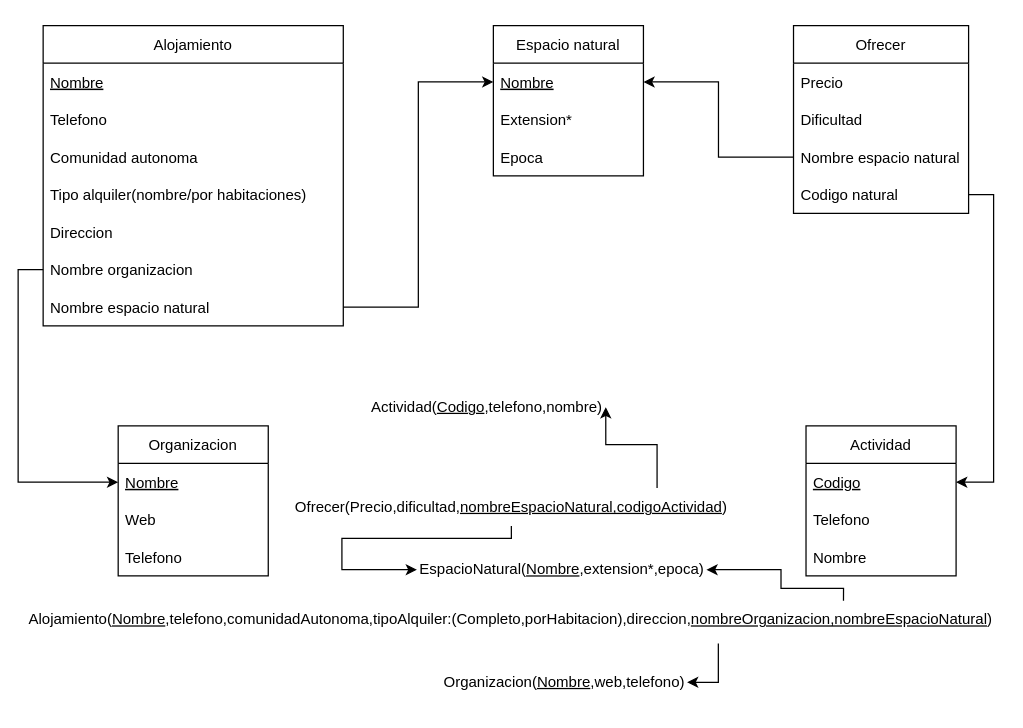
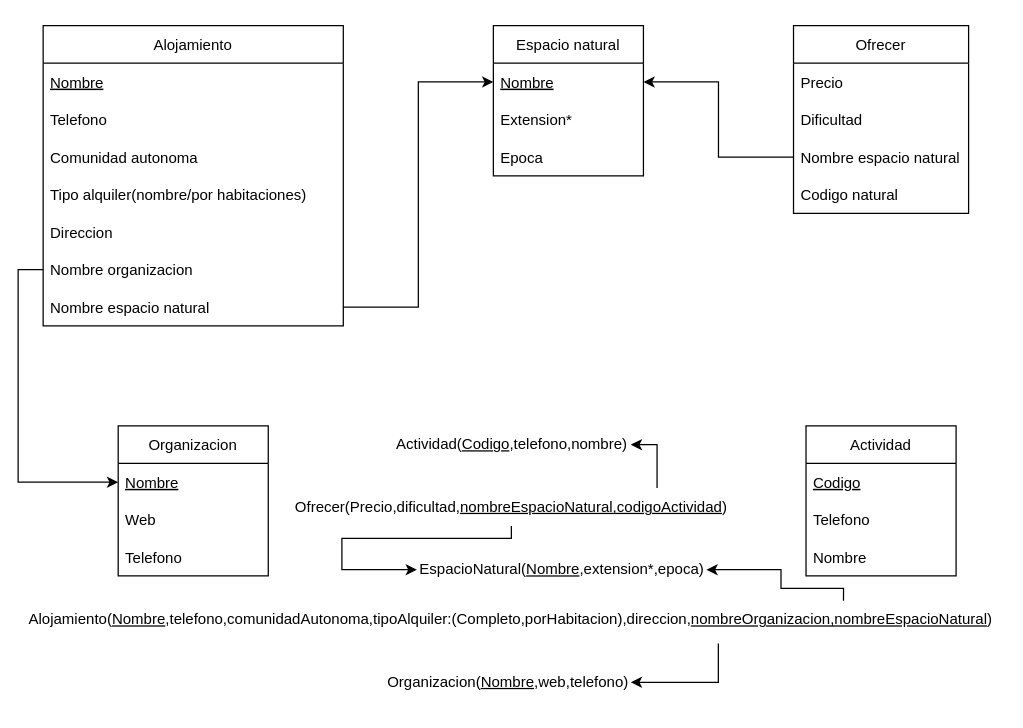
edge "Codigo natural" -> "Codigo": removed
node "Actividad(Codigo,telefono,nombre)": moved (487, 407) -> (512, 444)
node "Organizacion(Nombre,web,telefono)": moved (564, 682) -> (508, 682)
